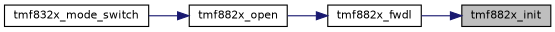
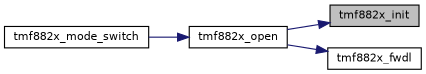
node "tmf832x_mode_switch": label "tmf832x_mode_switch" -> "tmf882x_mode_switch"
edge "tmf882x_fwdl" -> "tmf882x_init": now "tmf882x_open" -> "tmf882x_init"
